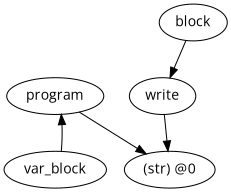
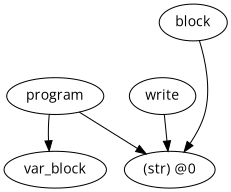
edge "block" -> "write": now "block" -> "(str) @0"
edge "var_block" -> "program": reversed
